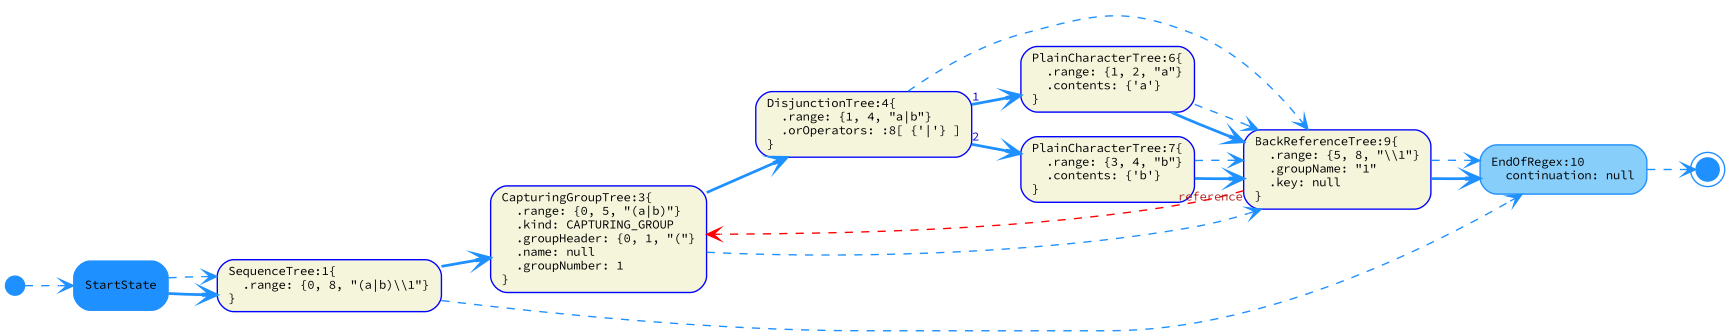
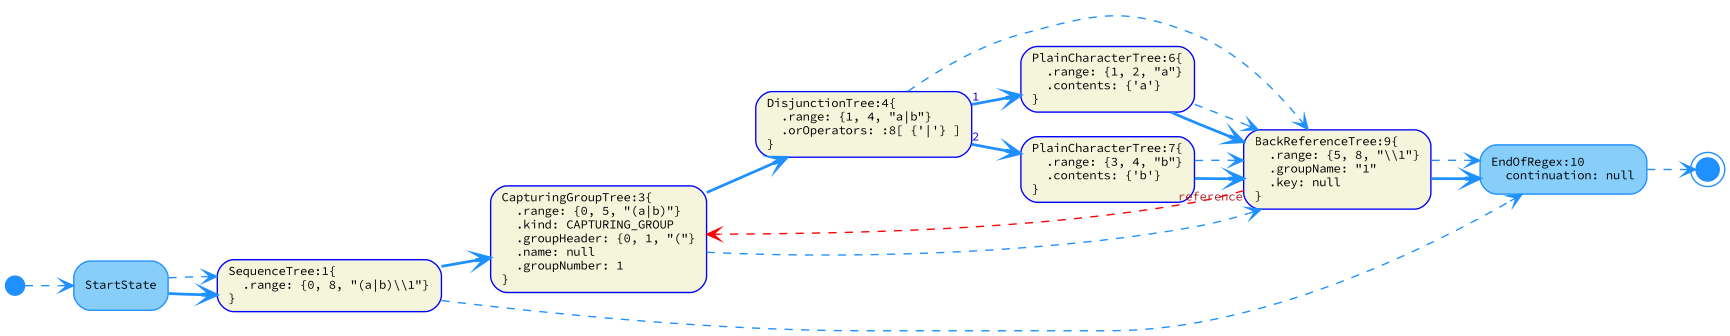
node "StartState": fillcolor DodgerBlue -> LightSkyBlue
